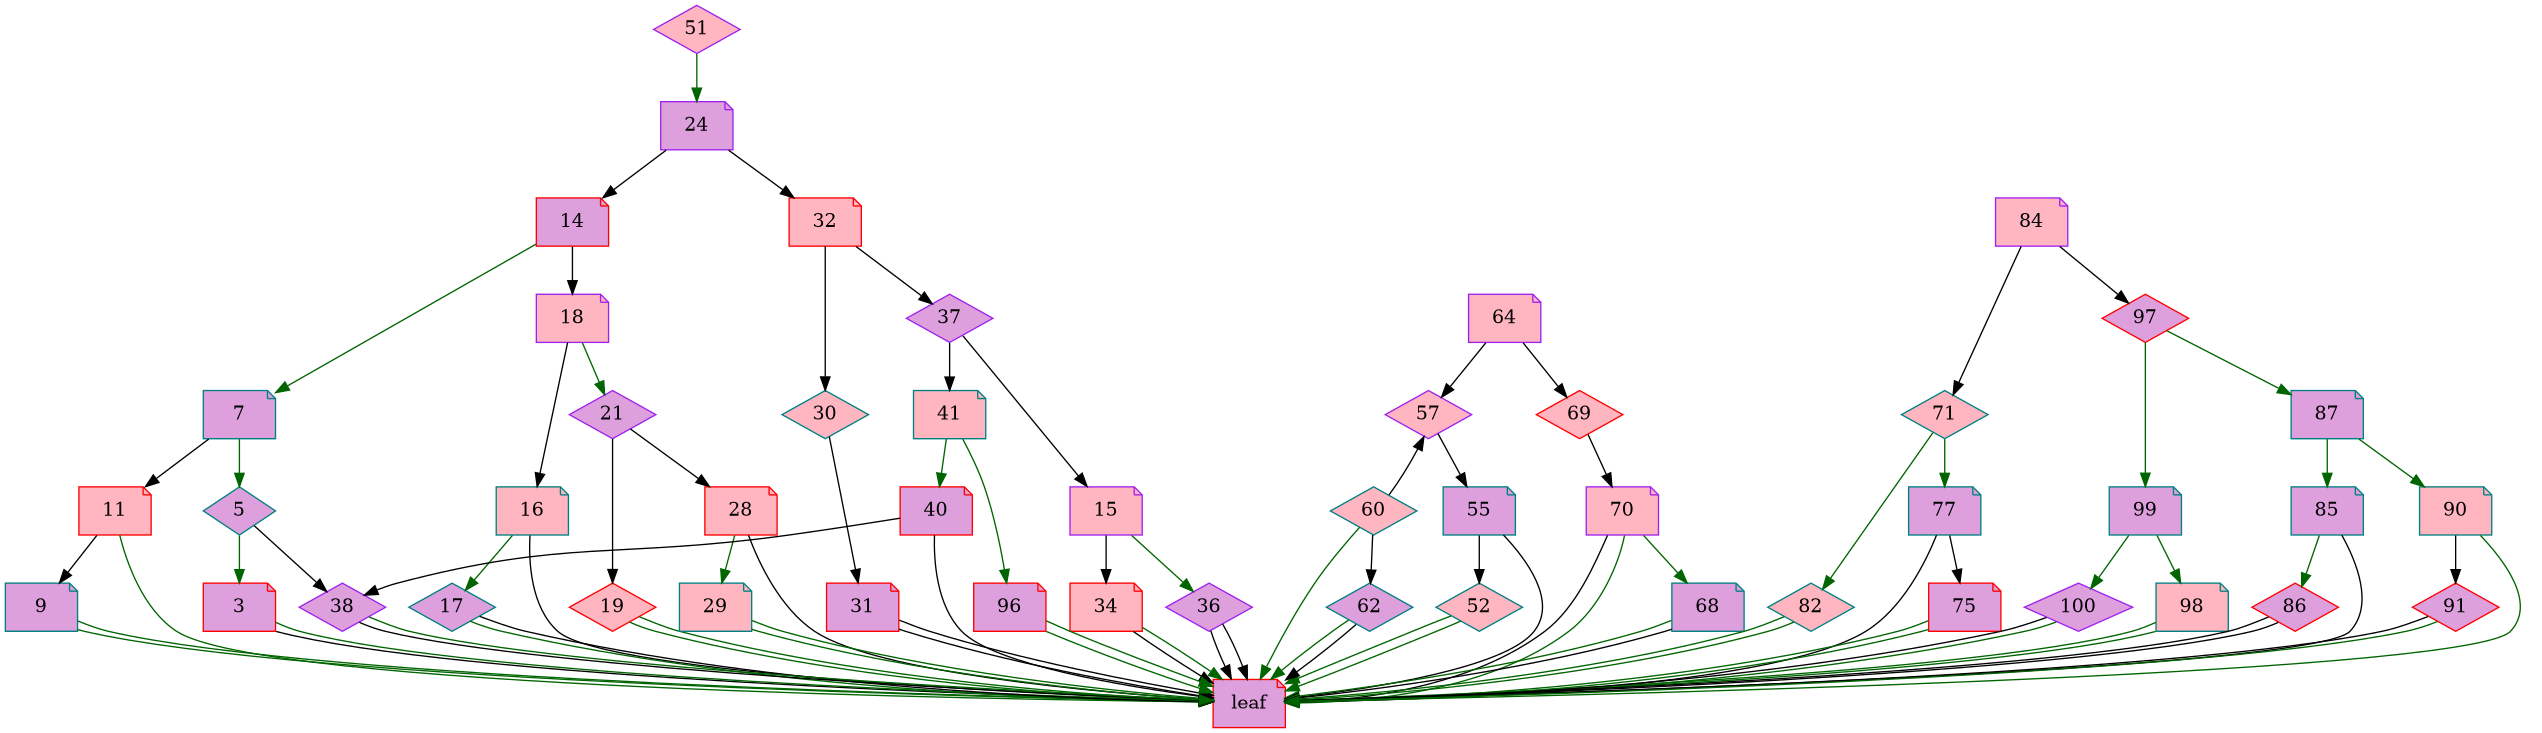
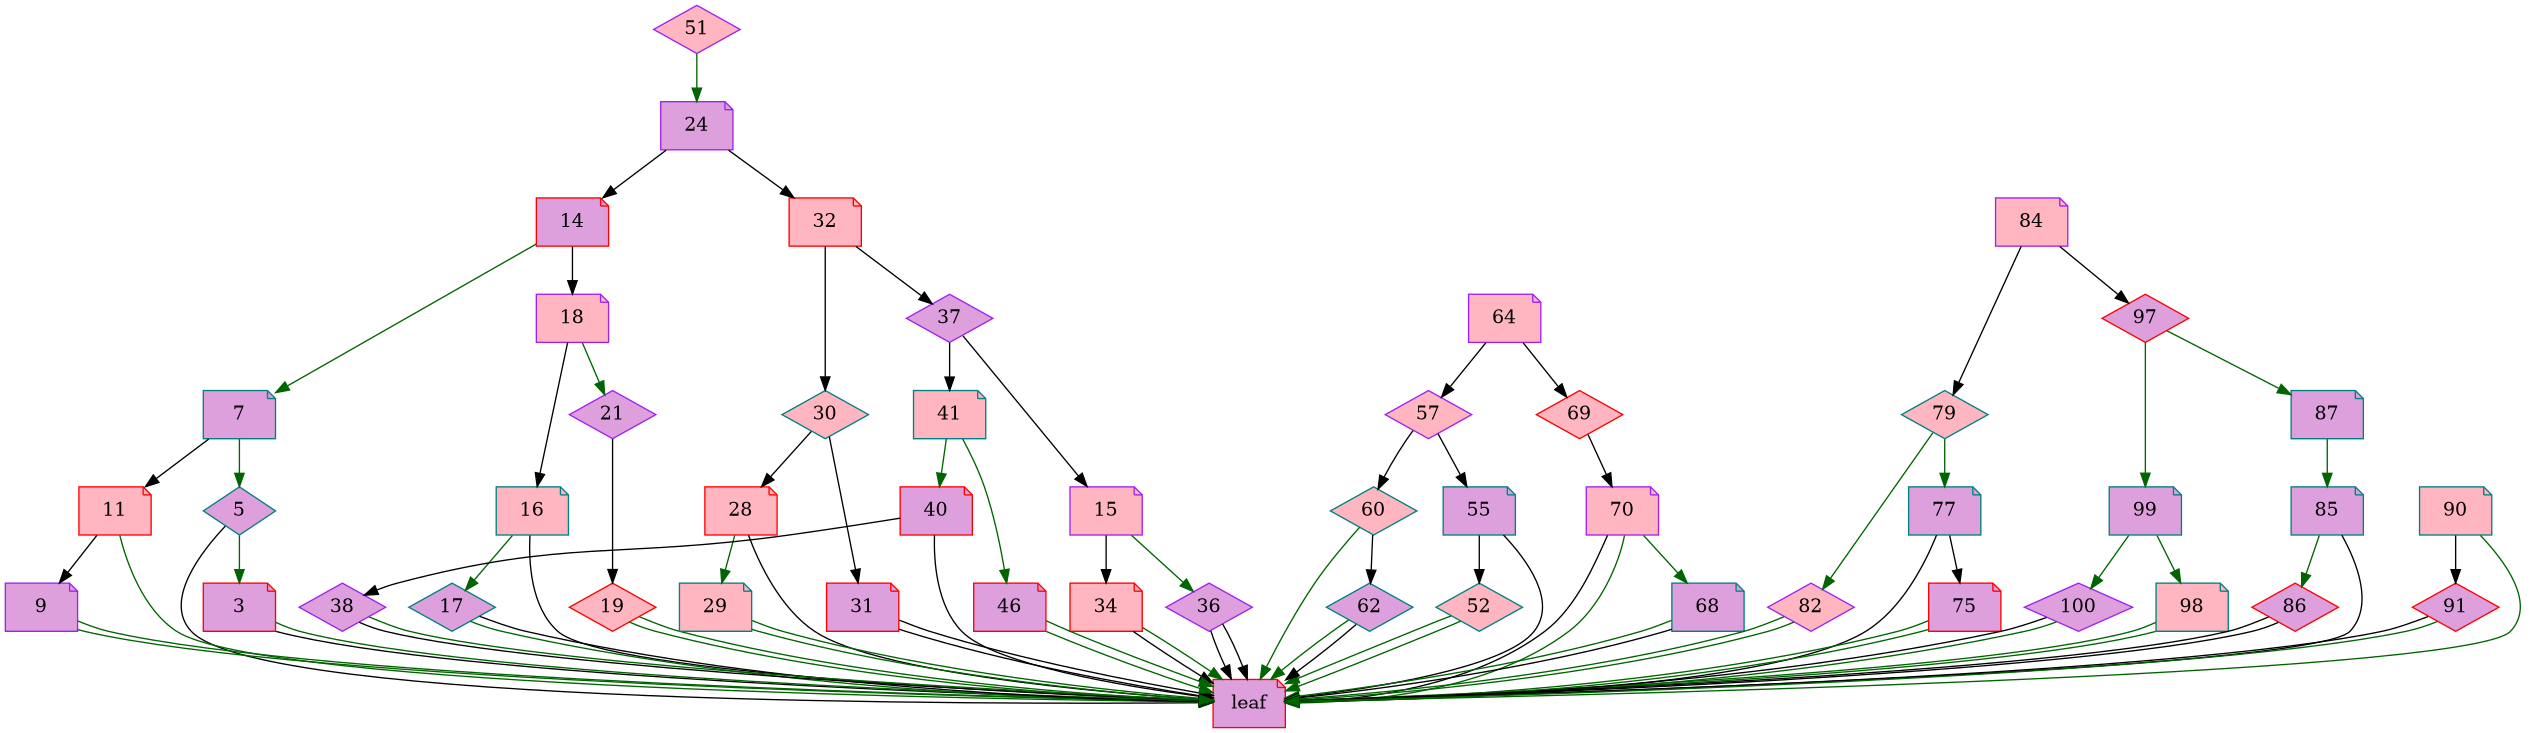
node "71": label "71" -> "79"
edge "21" -> "28": now "30" -> "28"
edge "87" -> "90": removed
edge "60" -> "57": reversed
edge "5" -> "38": now "5" -> "leaf"
node "9": color teal -> purple
node "96": label "96" -> "46"
node "82": color teal -> purple
